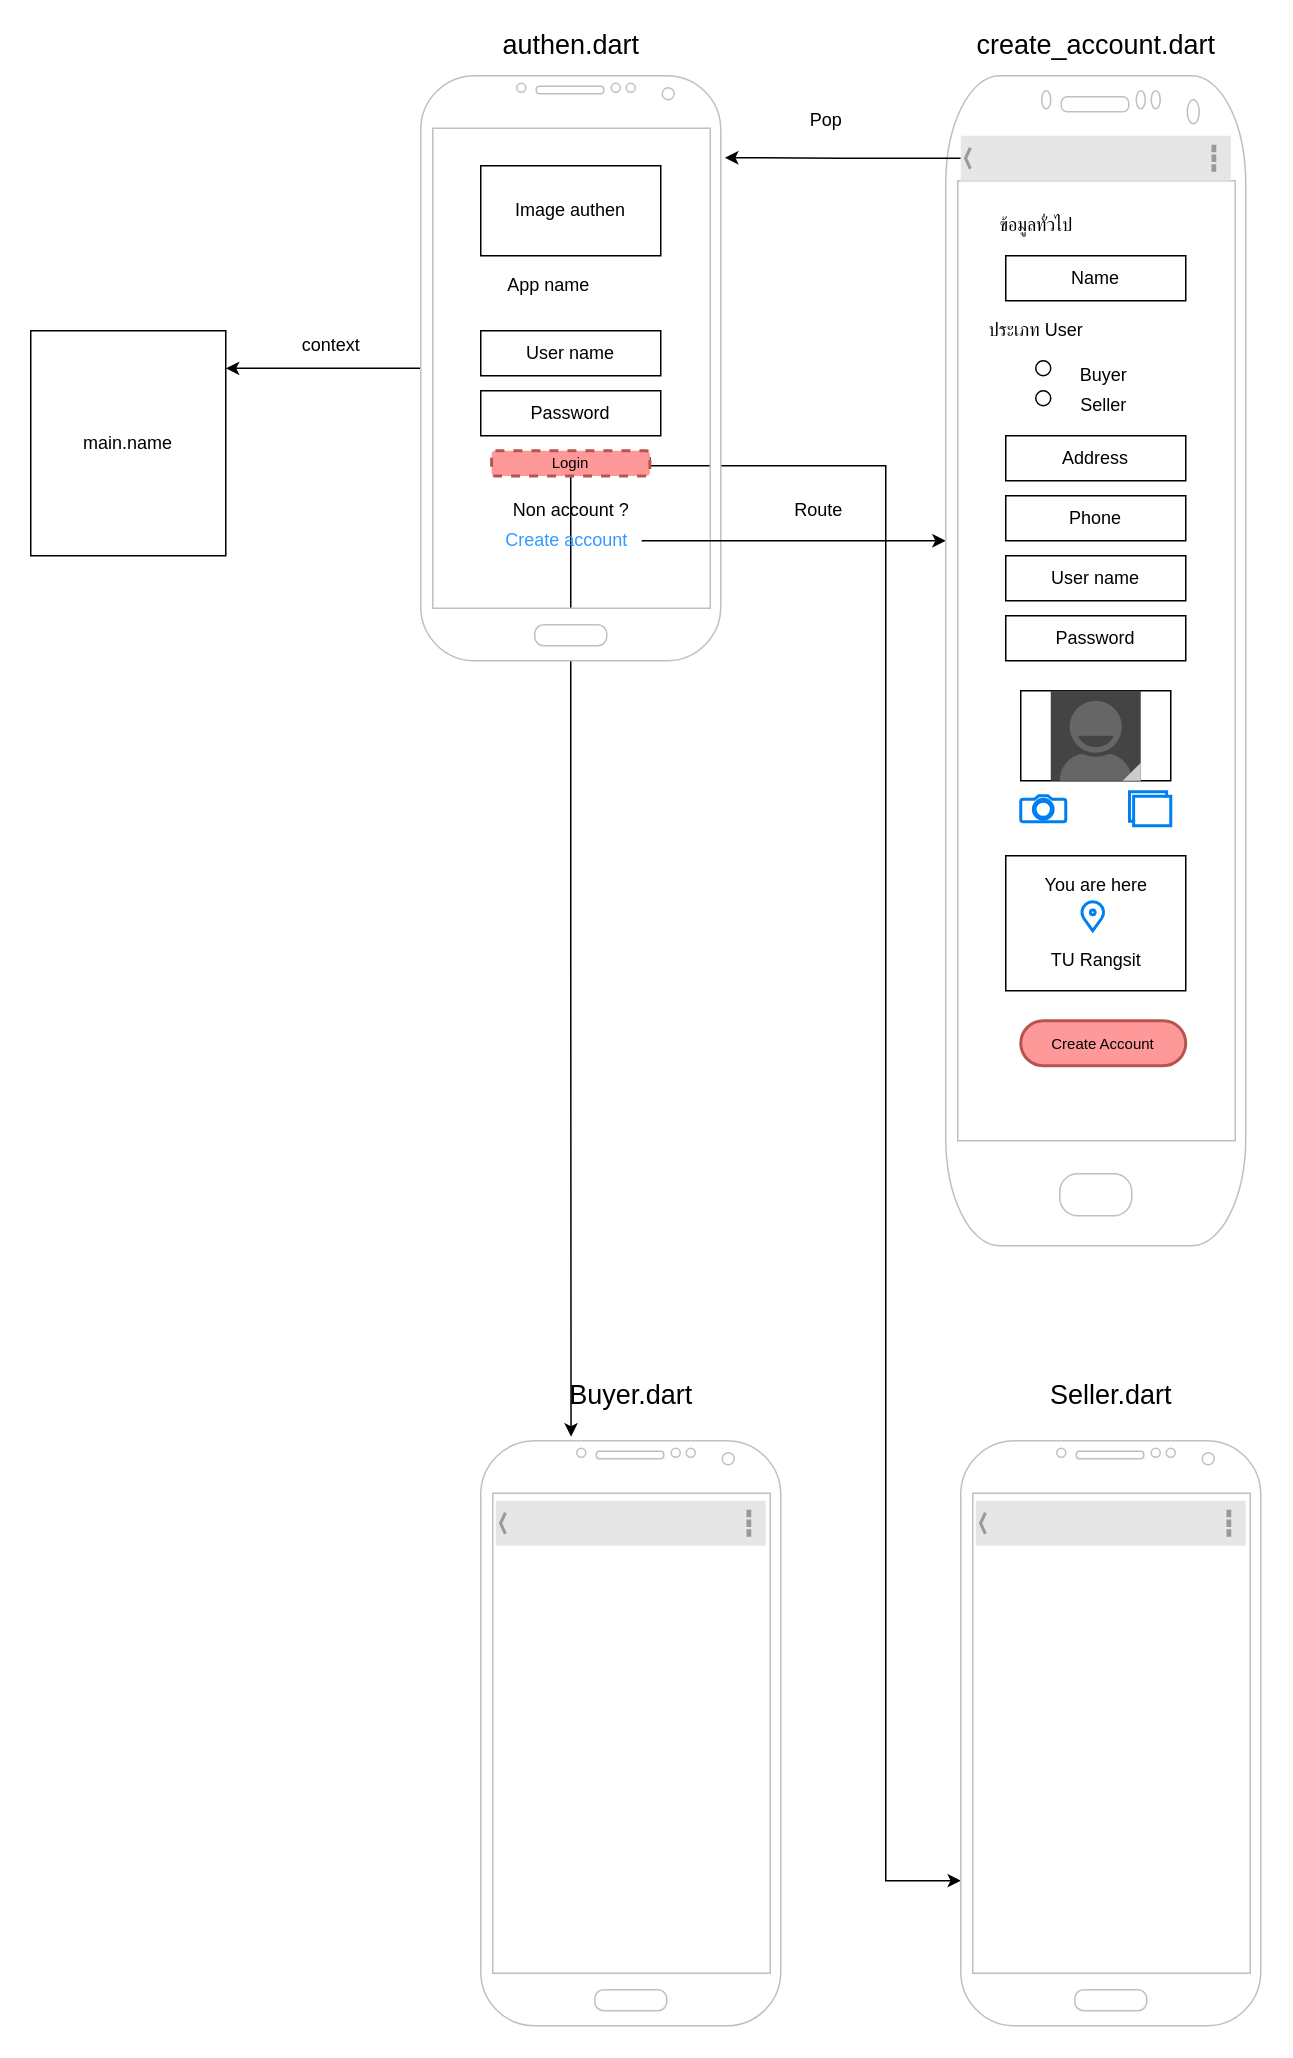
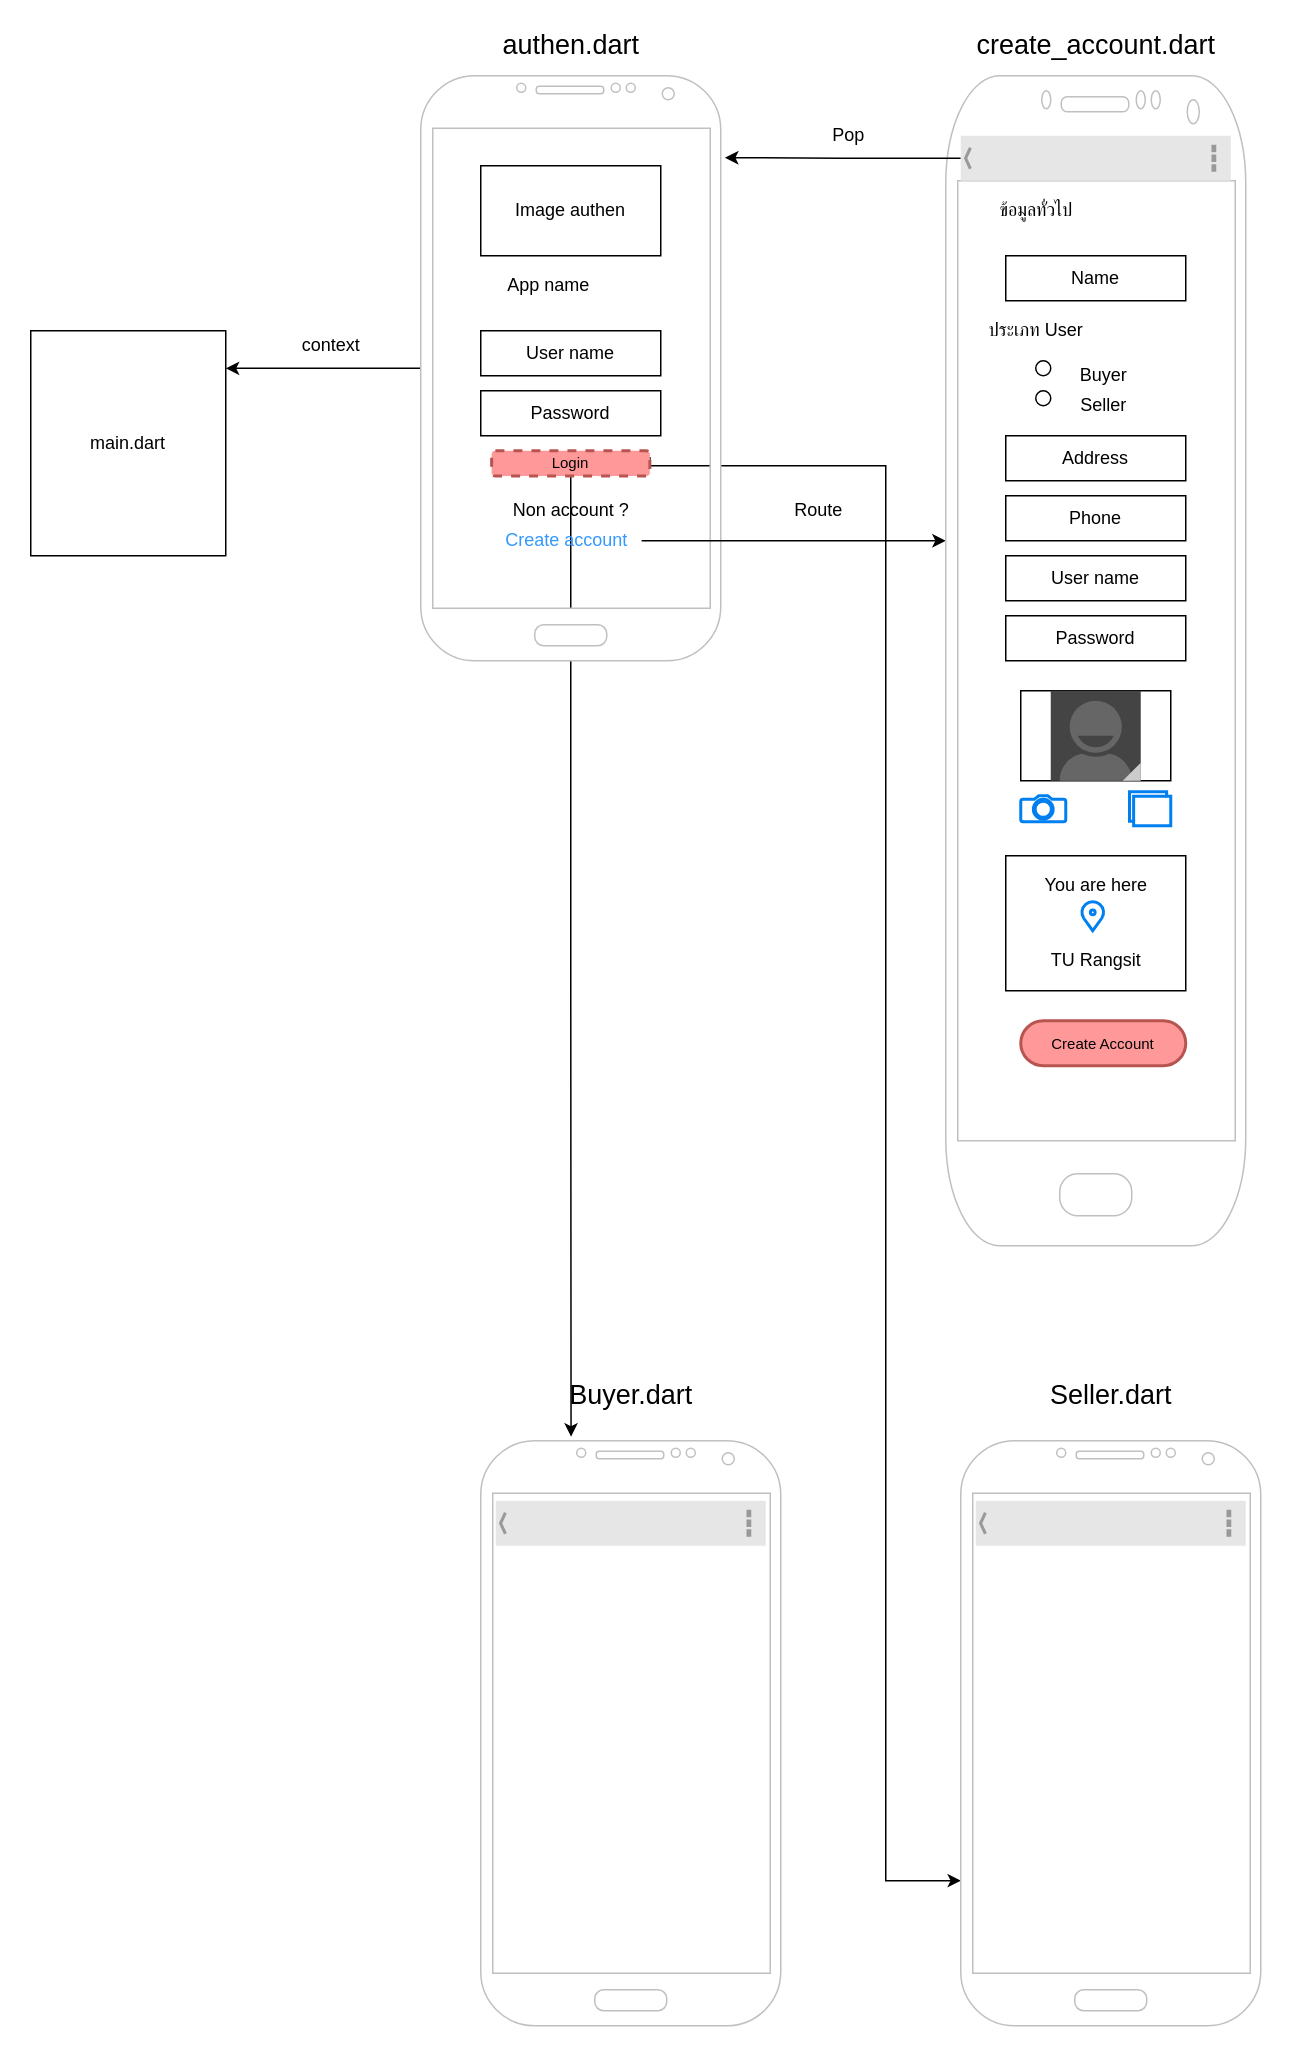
node "Pop": moved (826, 121) -> (848, 136)
node "ข้อมูลทั่วไป": moved (1036, 226) -> (1036, 211)
node "main.name": label "main.name" -> "main.dart"
